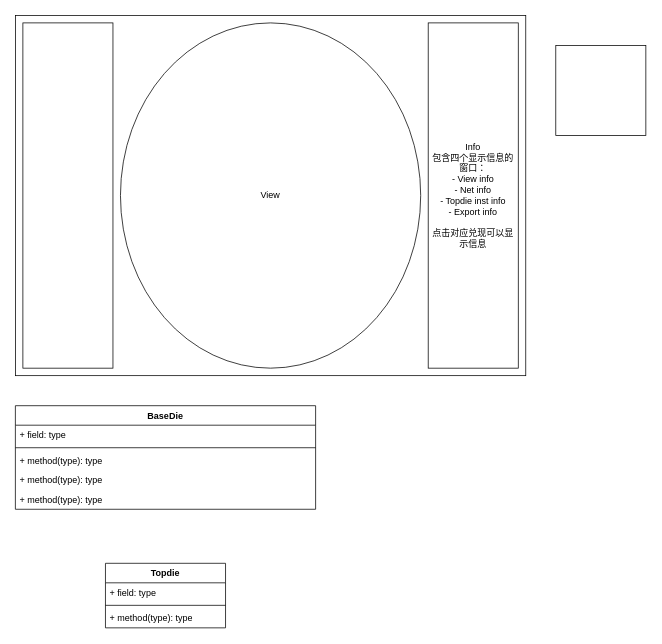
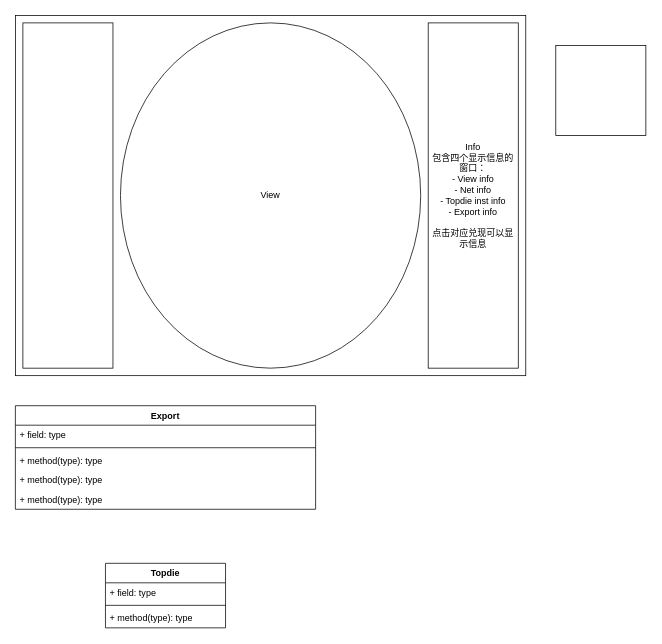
node "BaseDie": label "BaseDie" -> "Export"
